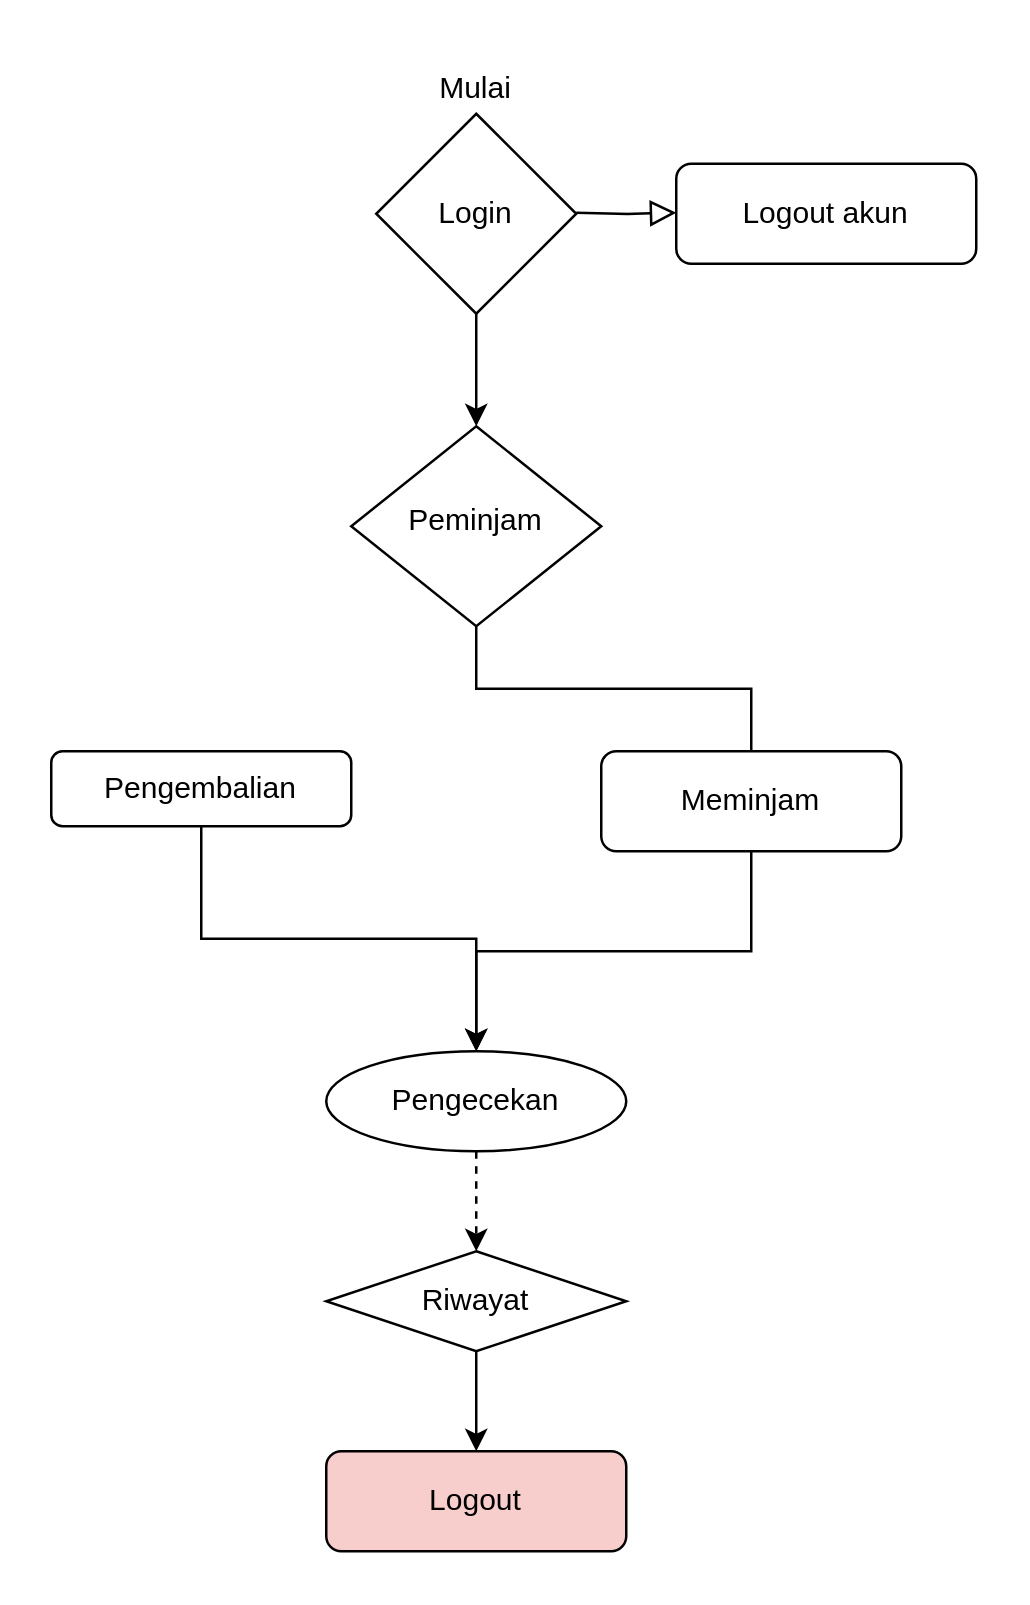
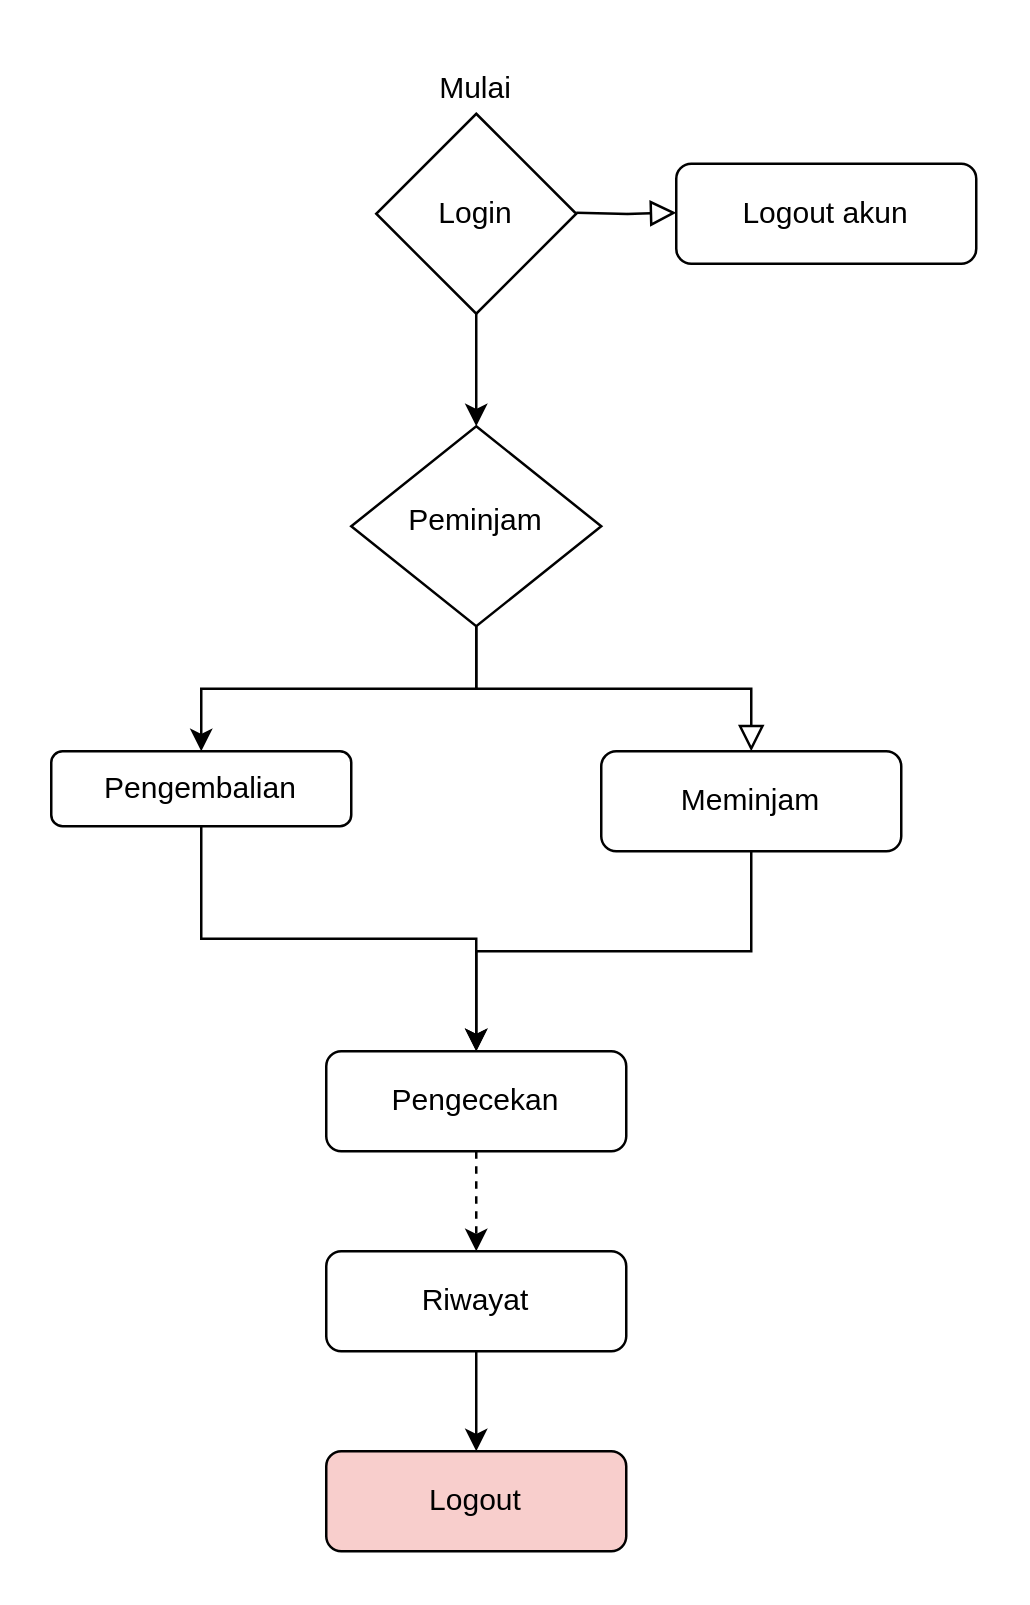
edge "Peminjam" -> "Pengembalian": added
edge "Peminjam" -- "Meminjam": arrowhead none -> block
node "Pengecekan": shape ellipse -> rounded rectangle
node "Riwayat": shape diamond -> rounded rectangle
